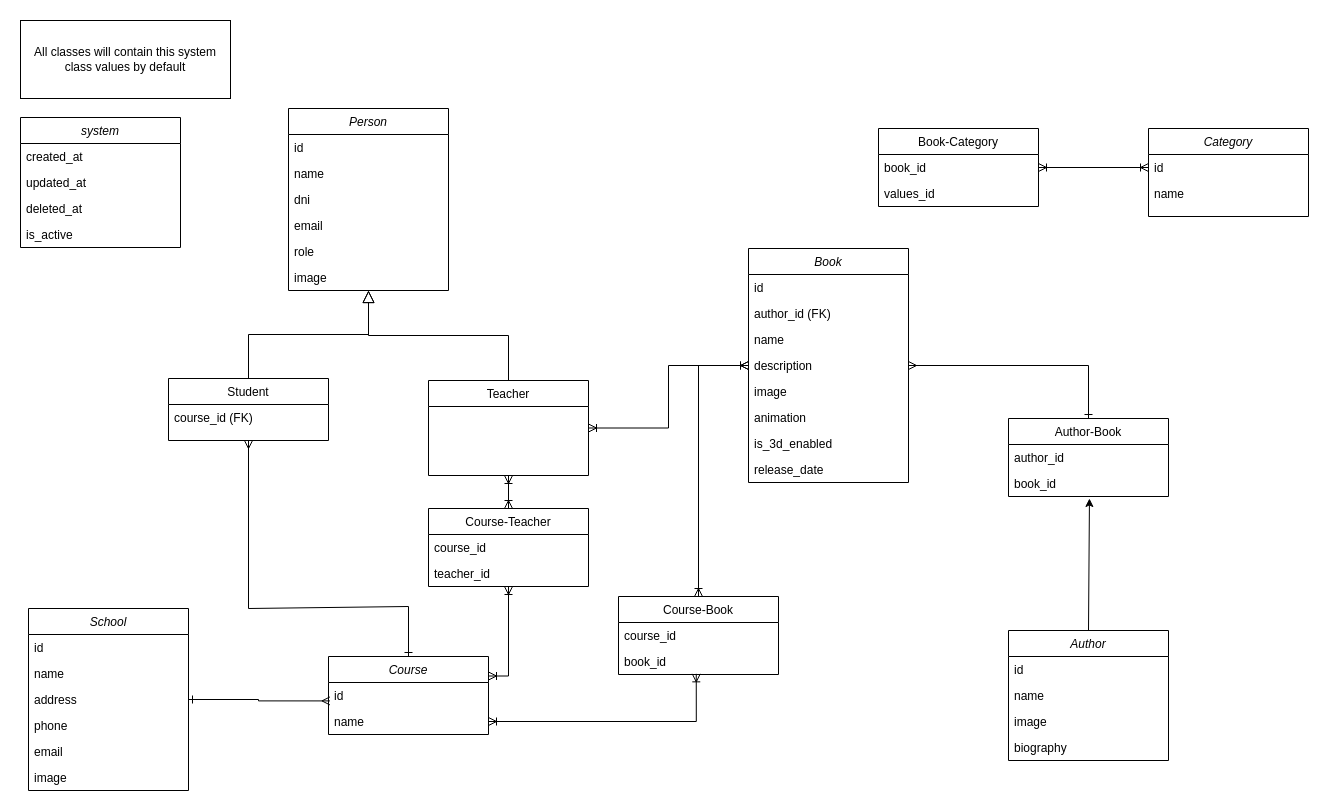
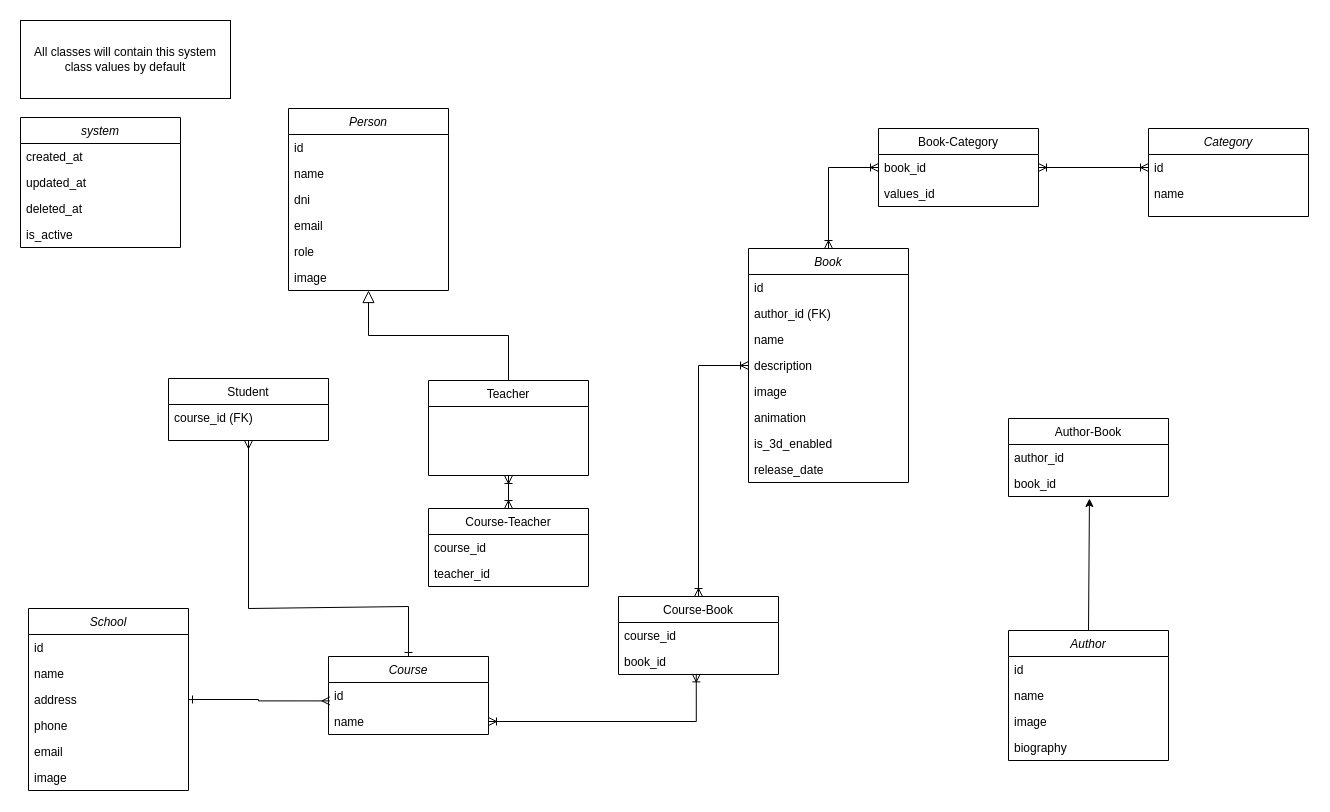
edge "Student" -> "Person": removed
edge "description" -- "Author-Book": removed
edge "Book" -- "Teacher": now "Book" -- "Book-Category"
edge "Course-Teacher" -- "Course": removed
